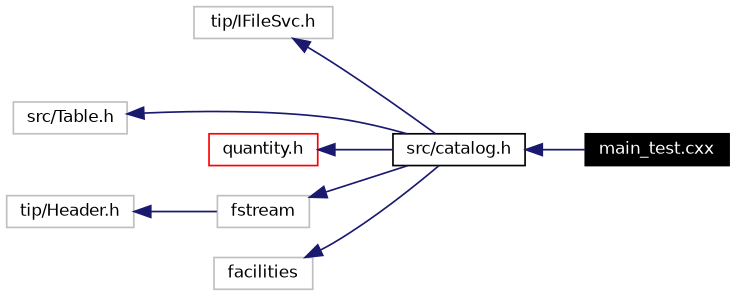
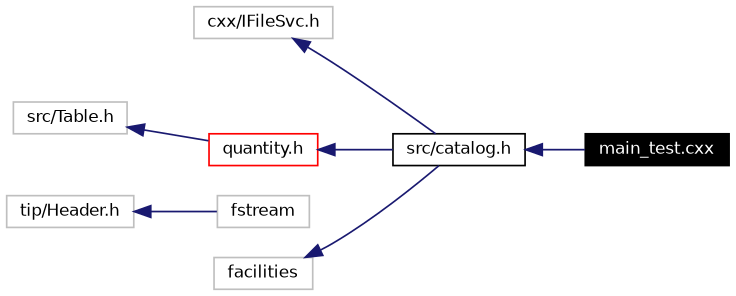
node "tip/IFileSvc.h": label "tip/IFileSvc.h" -> "cxx/IFileSvc.h"
edge "src/catalog.h" -> "src/Table.h": now "quantity.h" -> "src/Table.h"
edge "src/catalog.h" -> "fstream": removed
